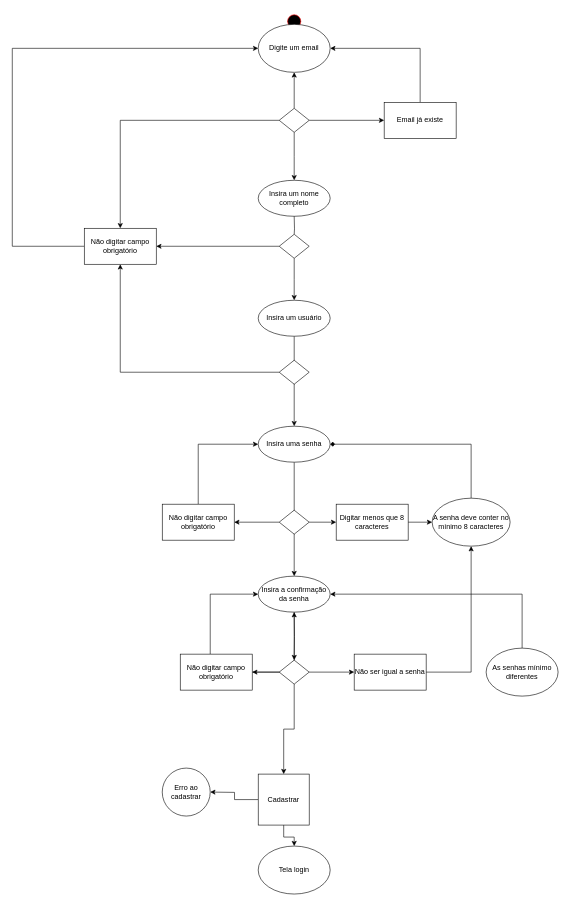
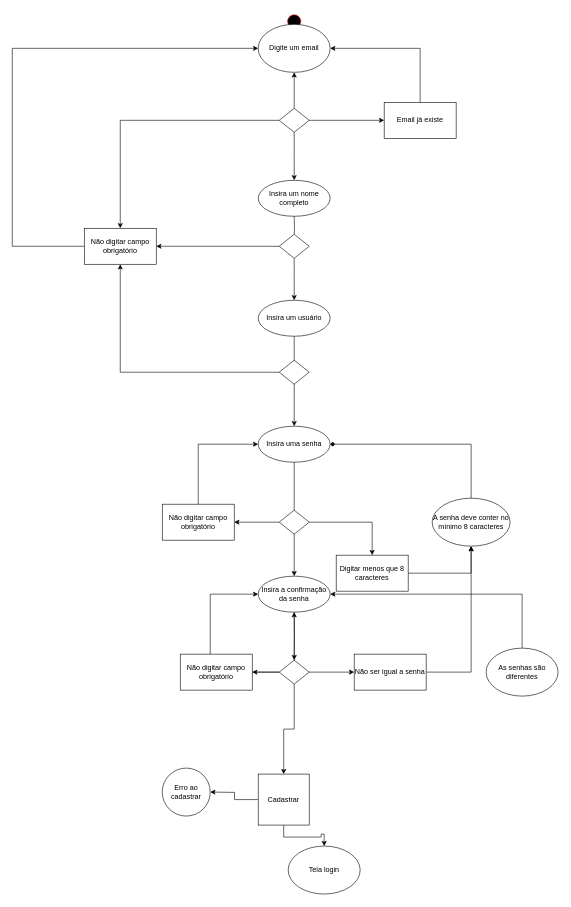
node "Digitar menos que 8 caracteres": moved (372, 522) -> (372, 573)
node "As senhas mínimo diferentes": label "As senhas mínimo diferentes" -> "As senhas são diferentes"
node "Tela login": moved (294, 870) -> (324, 870)
